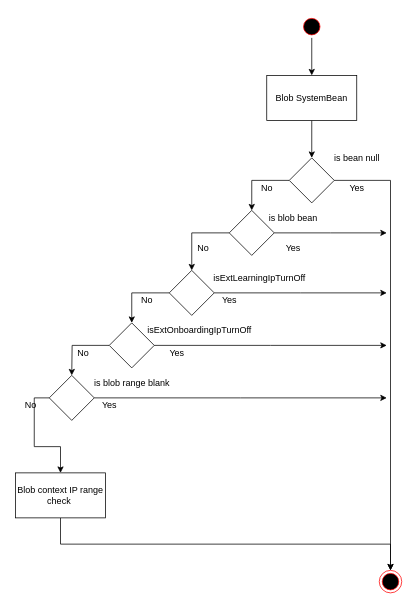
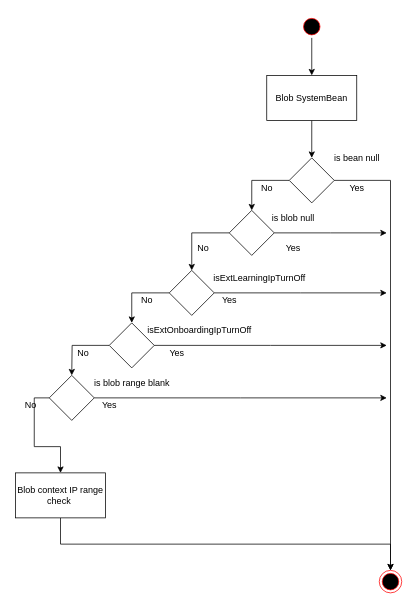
node "is blob bean": label "is blob bean" -> "is blob null"
